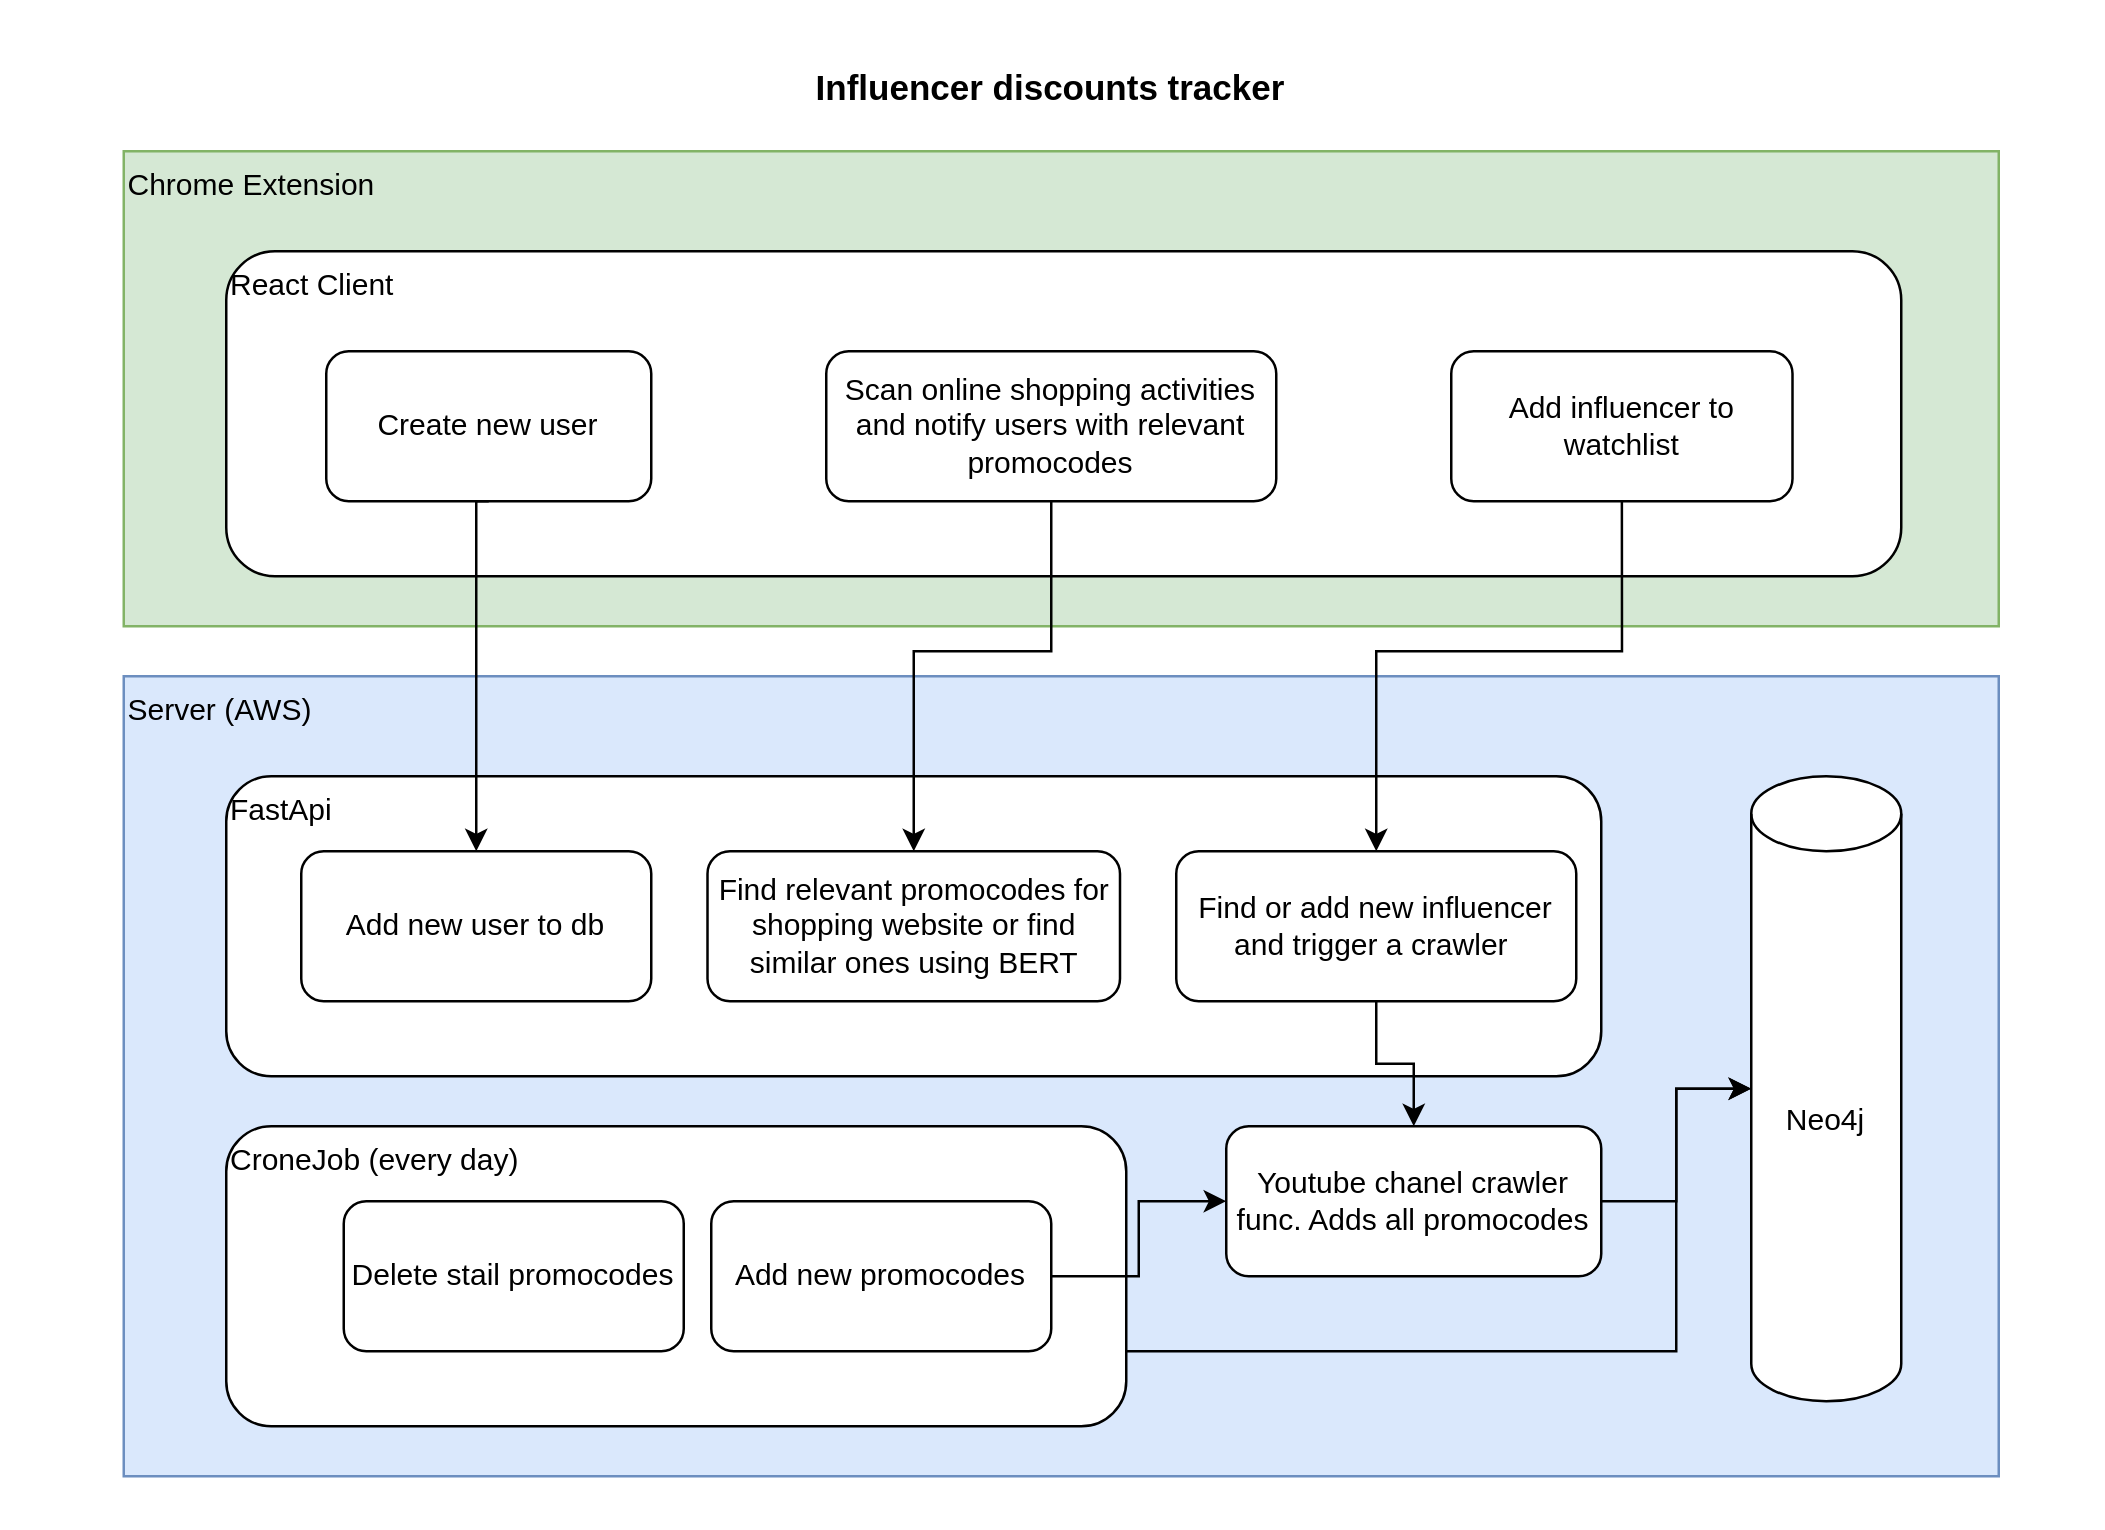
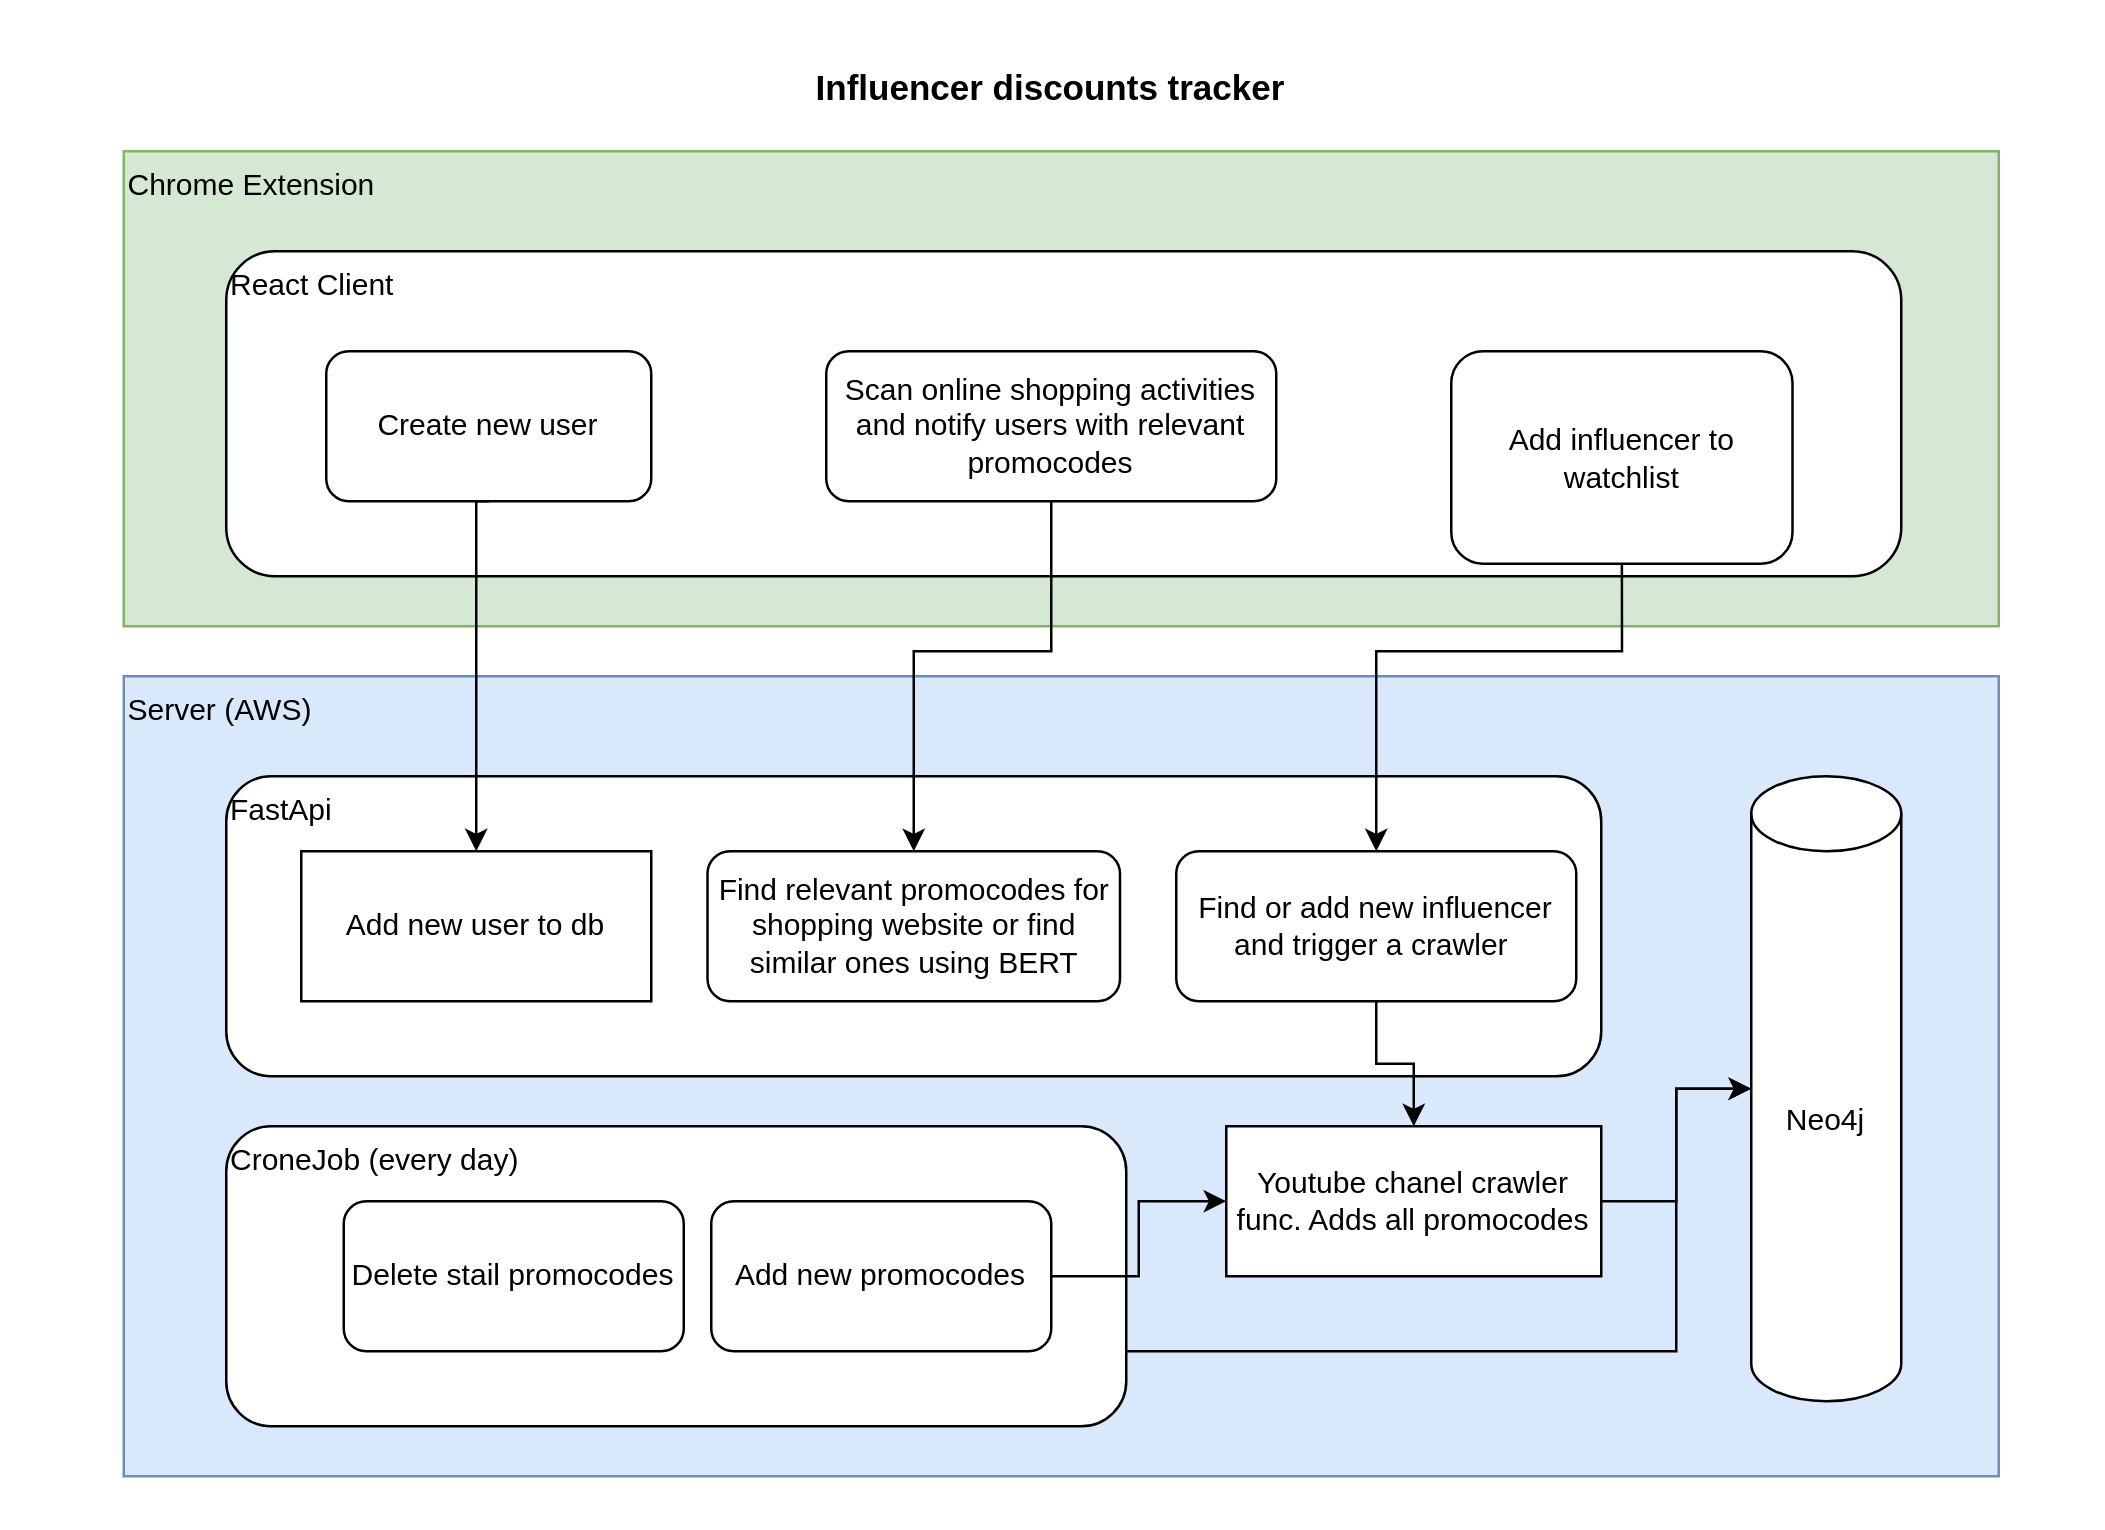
node "Add influencer to watchlist": size 341x150 -> 341x213
node "Add new user to db": shape rounded rectangle -> rectangle
node "Youtube chanel crawler func. Adds all promocodes": shape rounded rectangle -> rectangle
